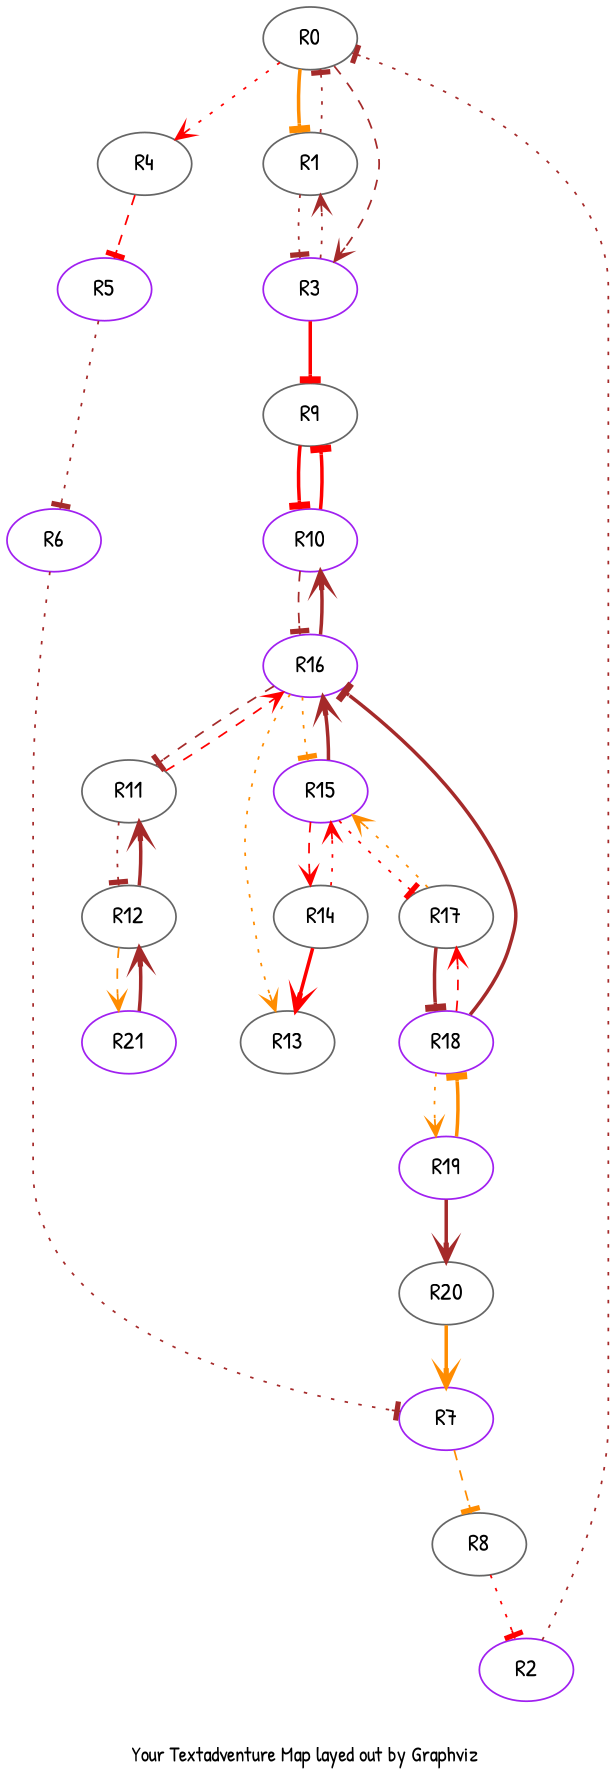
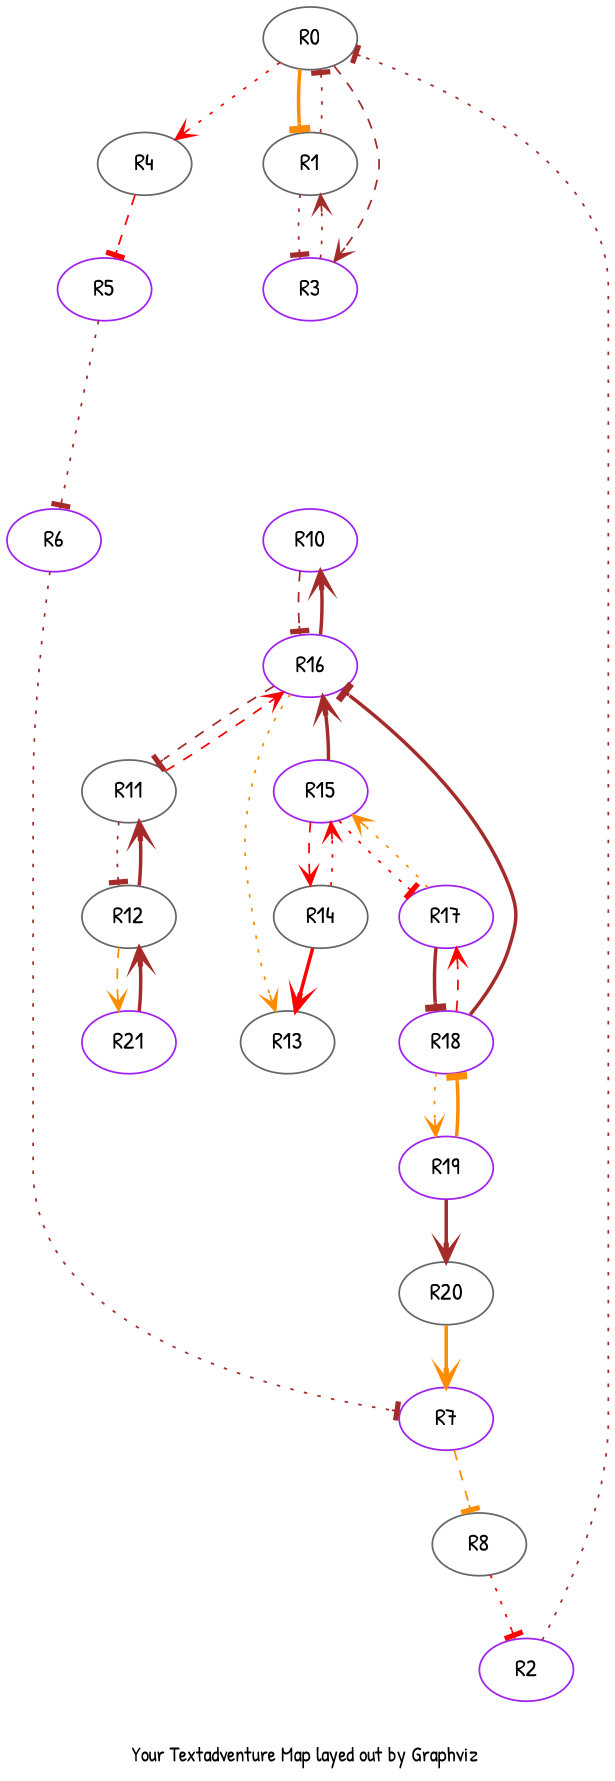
node "R9": removed
edge "R16" -> "R15": removed
node "R17": color gray40 -> purple
